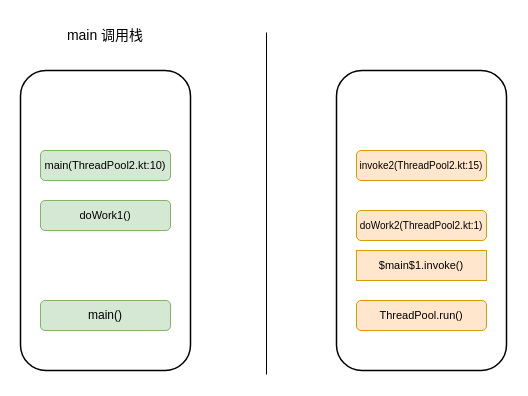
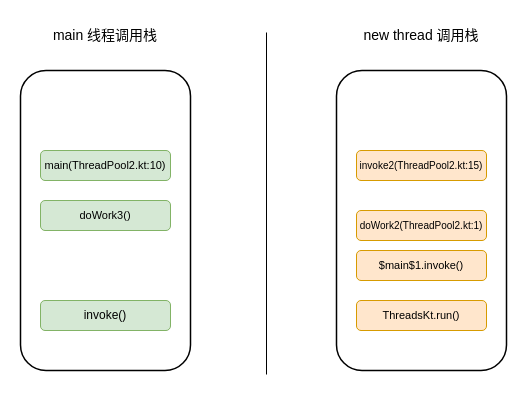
node "main 调用栈": label "main 调用栈" -> "main 线程调用栈"
node "new thread 调用栈": added
node "doWork1()": label "doWork1()" -> "doWork3()"
node "$main$1.invoke()": shape rectangle -> rounded rectangle
node "main()": label "main()" -> "invoke()"
node "ThreadPool.run()": label "ThreadPool.run()" -> "ThreadsKt.run()"
